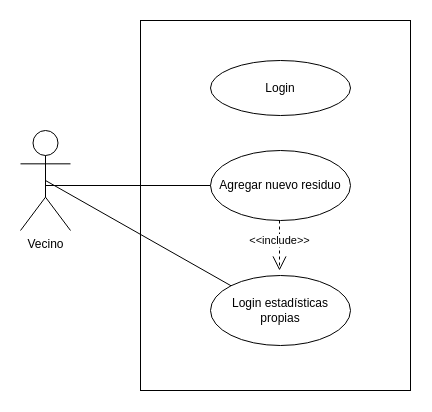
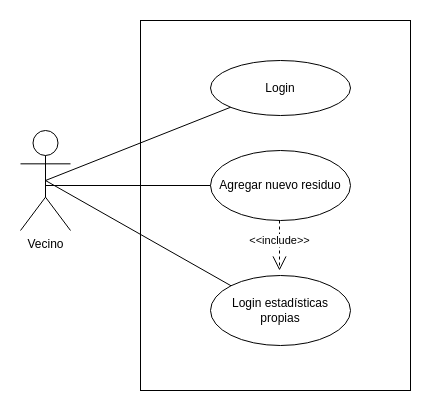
edge "Login" -- "Vecino": added
